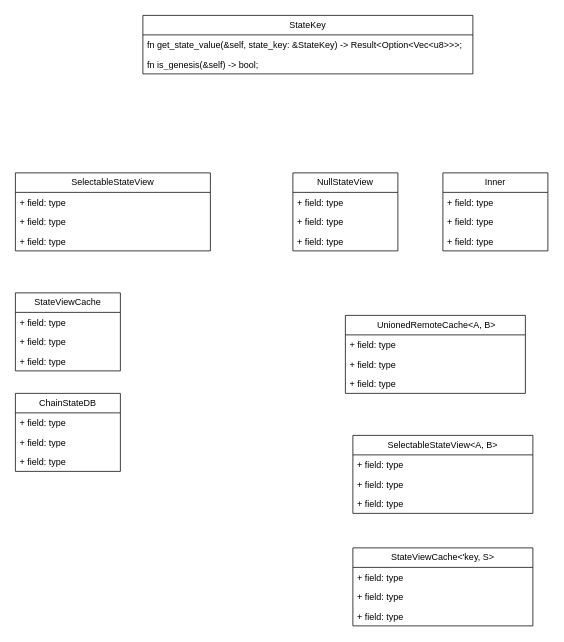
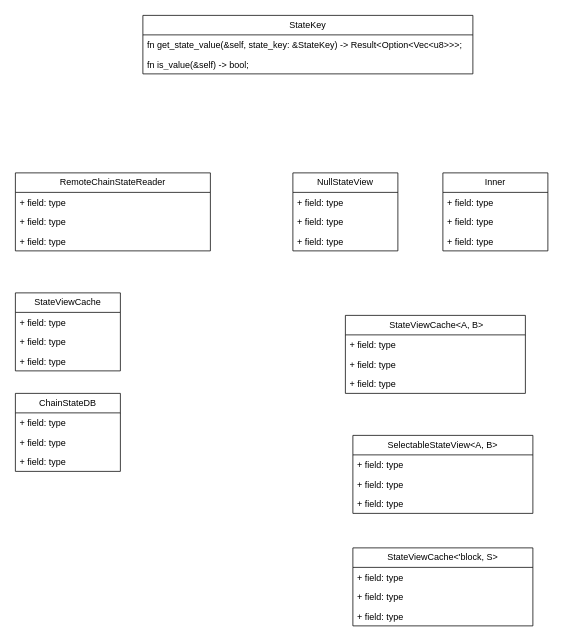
node "fn is_genesis(&self) -> bool;": label "fn is_genesis(&self) -> bool;" -> "fn is_value(&self) -> bool;"
node "SelectableStateView": label "SelectableStateView" -> "RemoteChainStateReader"
node "UnionedRemoteCache<A, B>": label "UnionedRemoteCache<A, B>" -> "StateViewCache<A, B>"
node "StateViewCache<'key, S>": label "StateViewCache<'key, S>" -> "StateViewCache<'block, S>"
